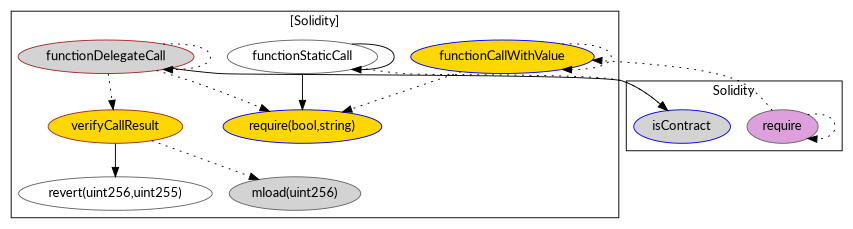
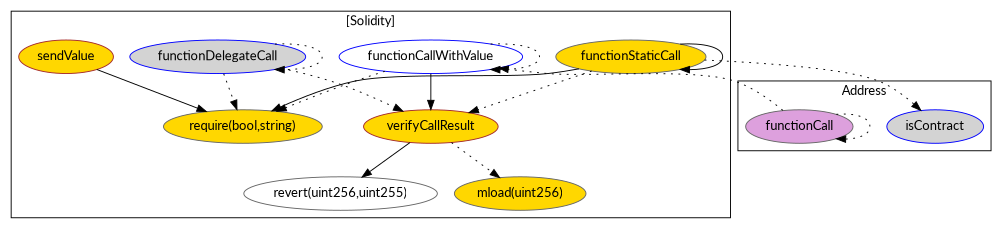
node "sendValue": added
node "functionDelegateCall": color brown -> blue
node "functionStaticCall": fillcolor white -> gold
node "functionCallWithValue": fillcolor gold -> white
edge "functionDelegateCall" -> "isContract": removed
edge "functionCallWithValue" -> "verifyCallResult": added
edge "functionStaticCall" -> "verifyCallResult": added
cluster "Solidity": label "Solidity" -> "Address"
node "require(bool,string)": color blue -> gray40
node "require": label "require" -> "functionCall"
node "mload(uint256)": fillcolor lightgrey -> gold
